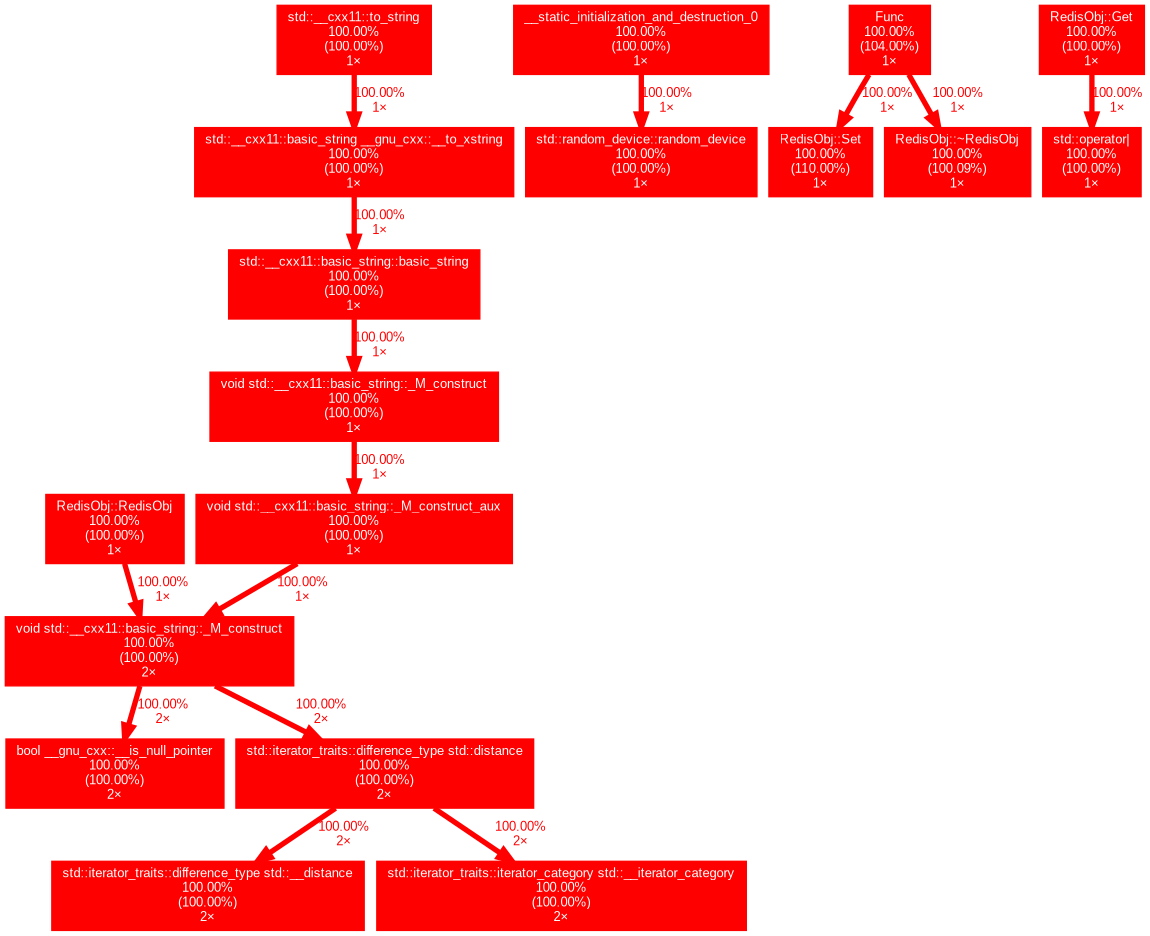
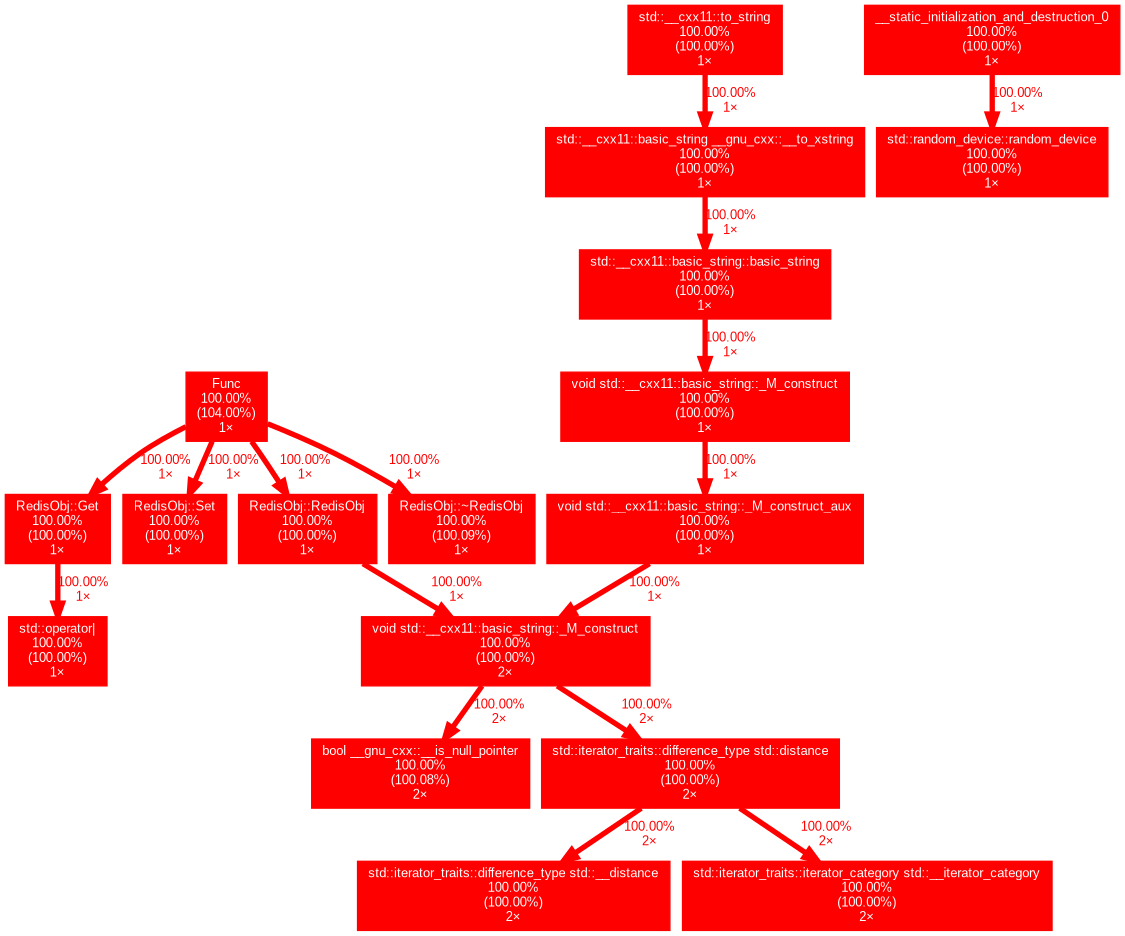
node "RedisObj::Set 100.00% (110.00%) 1×": label "RedisObj::Set 100.00% (110.00%) 1×" -> "RedisObj::Set 100.00% (100.00%) 1×"
edge "Func 100.00% (104.00%) 1×" -> "RedisObj::Get 100.00% (100.00%) 1×": added, label "100.00% 1×"
edge "Func 100.00% (104.00%) 1×" -> "RedisObj::RedisObj 100.00% (100.00%) 1×": added, label "100.00% 1×"
node "bool __gnu_cxx::__is_null_pointer 100.00% (100.00%) 2×": label "bool __gnu_cxx::__is_null_pointer 100.00% (100.00%) 2×" -> "bool __gnu_cxx::__is_null_pointer 100.00% (100.08%) 2×"
